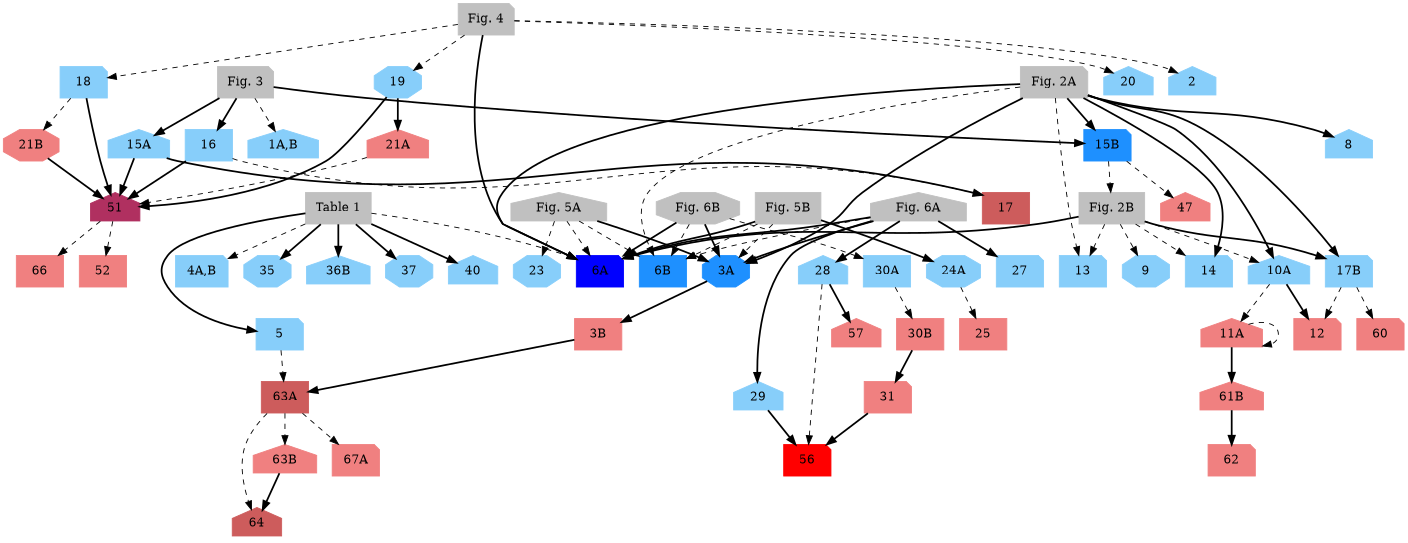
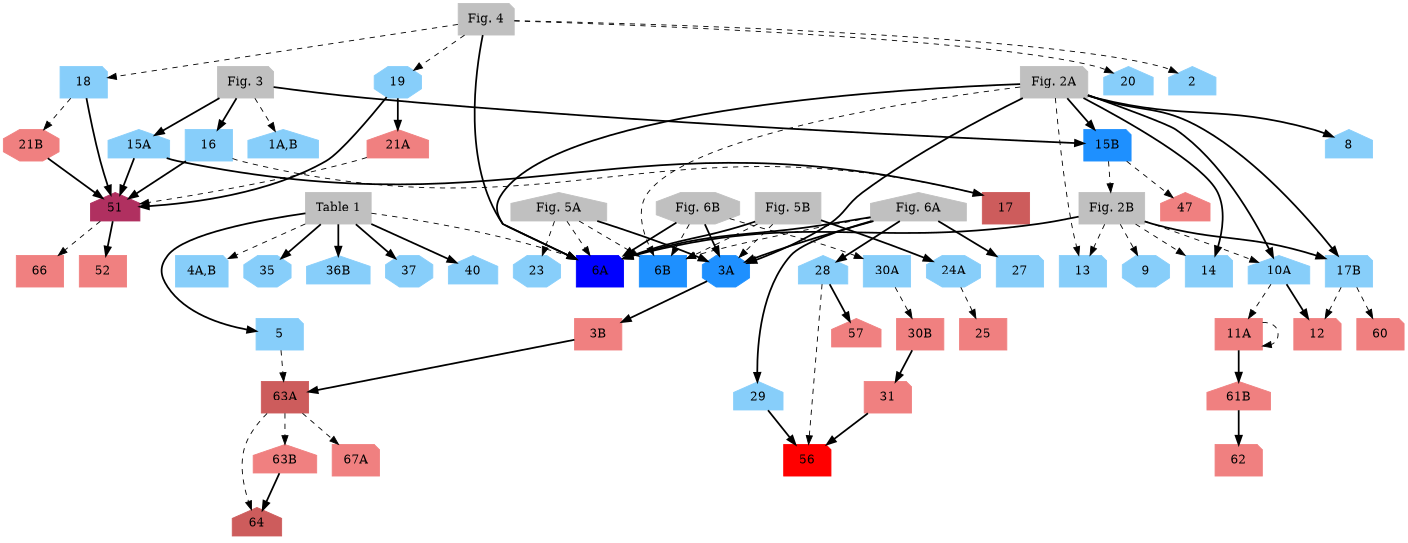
edge "51" -> "52": style dashed -> bold
node "11A": shape house -> box
